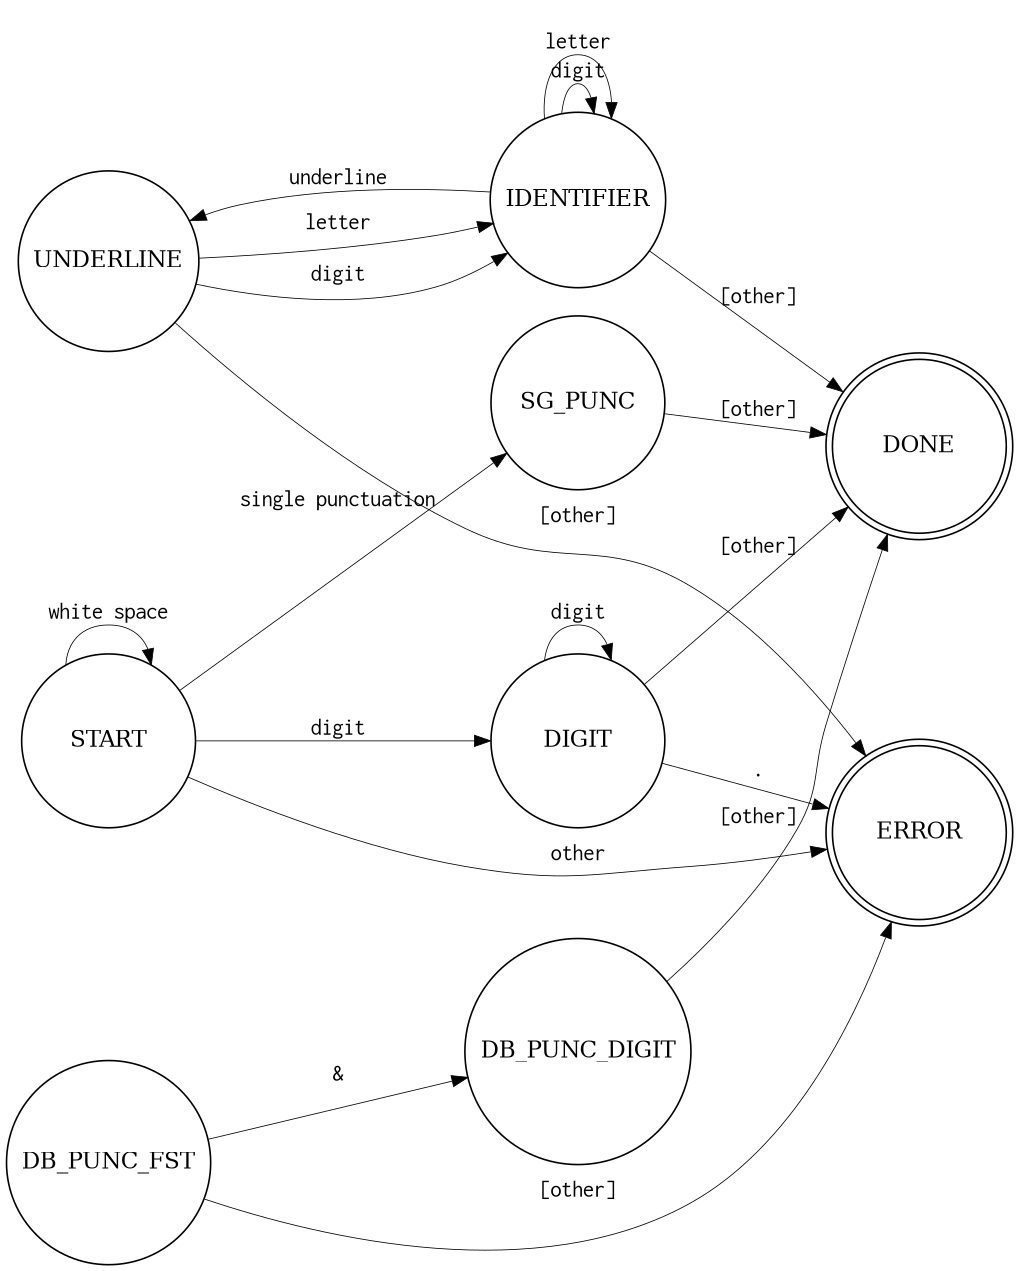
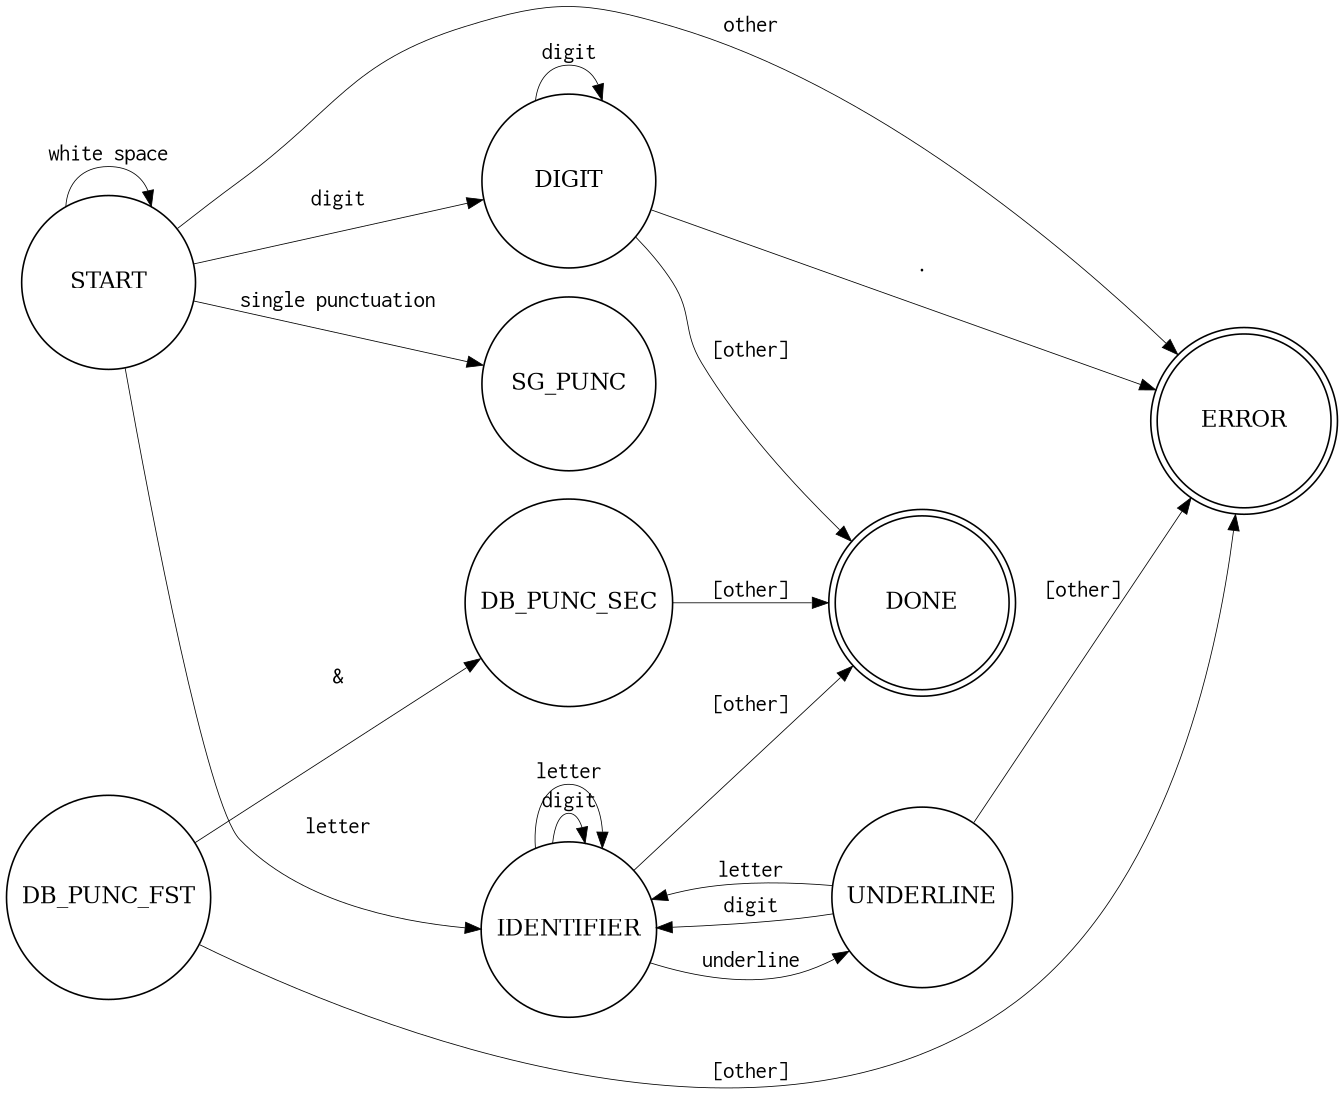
edge "SG_PUNC" -> "DONE": removed, label "[other]"
edge "START" -> "IDENTIFIER": added, label "letter"
node "DB_PUNC_DIGIT": label "DB_PUNC_DIGIT" -> "DB_PUNC_SEC"
